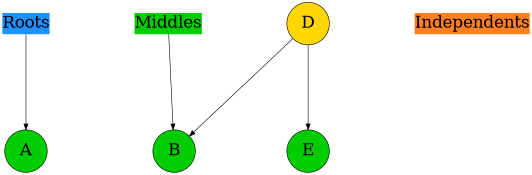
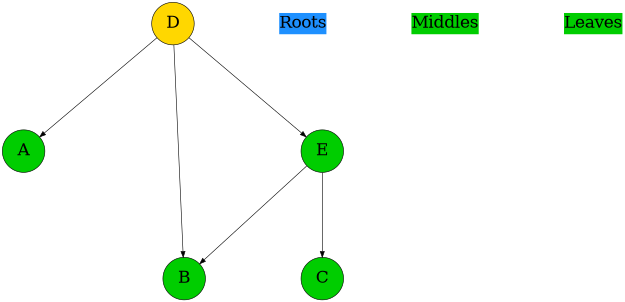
node "Independents": removed
node "Leaves": added
edge "Roots" -> "A": now "D" -> "A"
edge "Middles" -> "B": now "E" -> "B"
node "C": added
